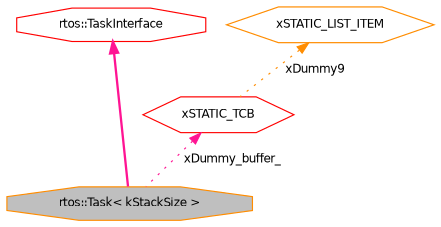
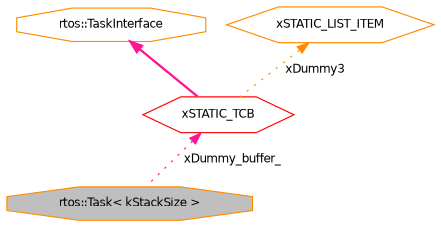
node "rtos::TaskInterface": color red -> darkorange
edge "xSTATIC_TCB" -> "xSTATIC_LIST_ITEM": label " xDummy9" -> " xDummy3"
edge "rtos::Task< kStackSize >" -> "rtos::TaskInterface": now "xSTATIC_TCB" -> "rtos::TaskInterface"
